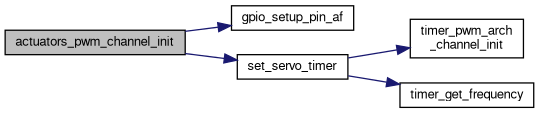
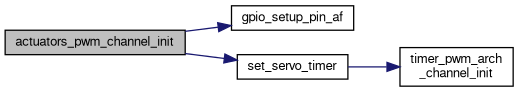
node "timer_get_frequency": removed
